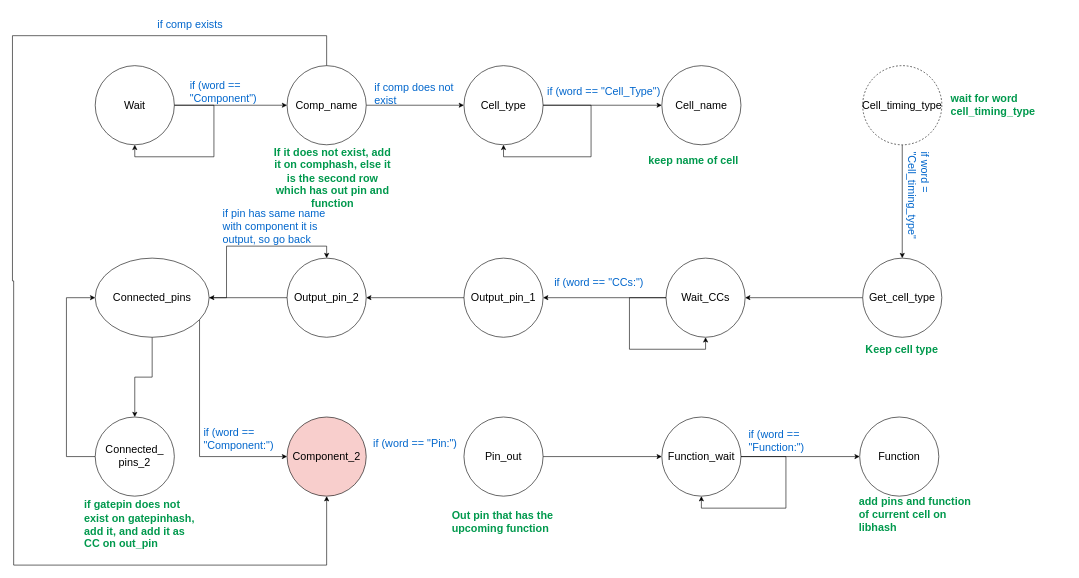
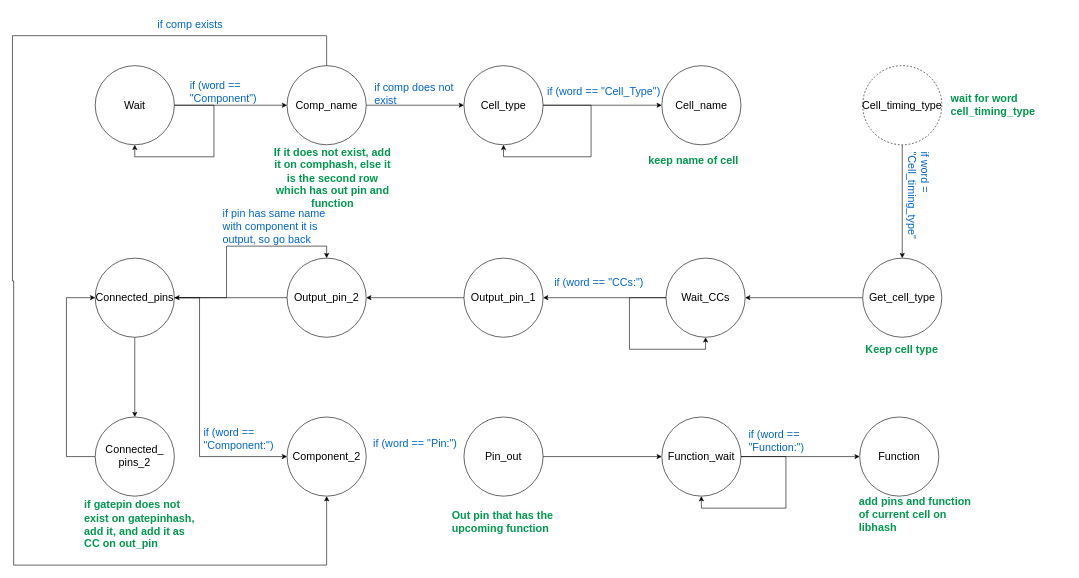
node "Connected_pins": size 114x79 -> 79x79
node "Component_2": fillcolor #f8cecc -> #ffffff
